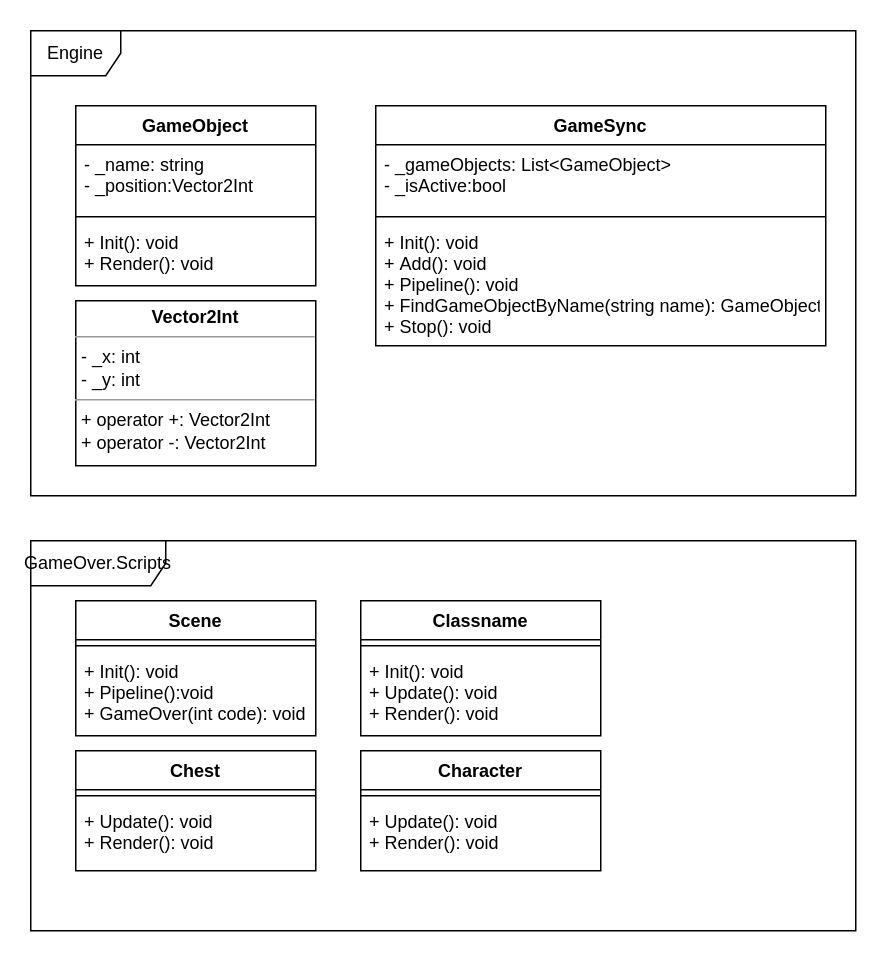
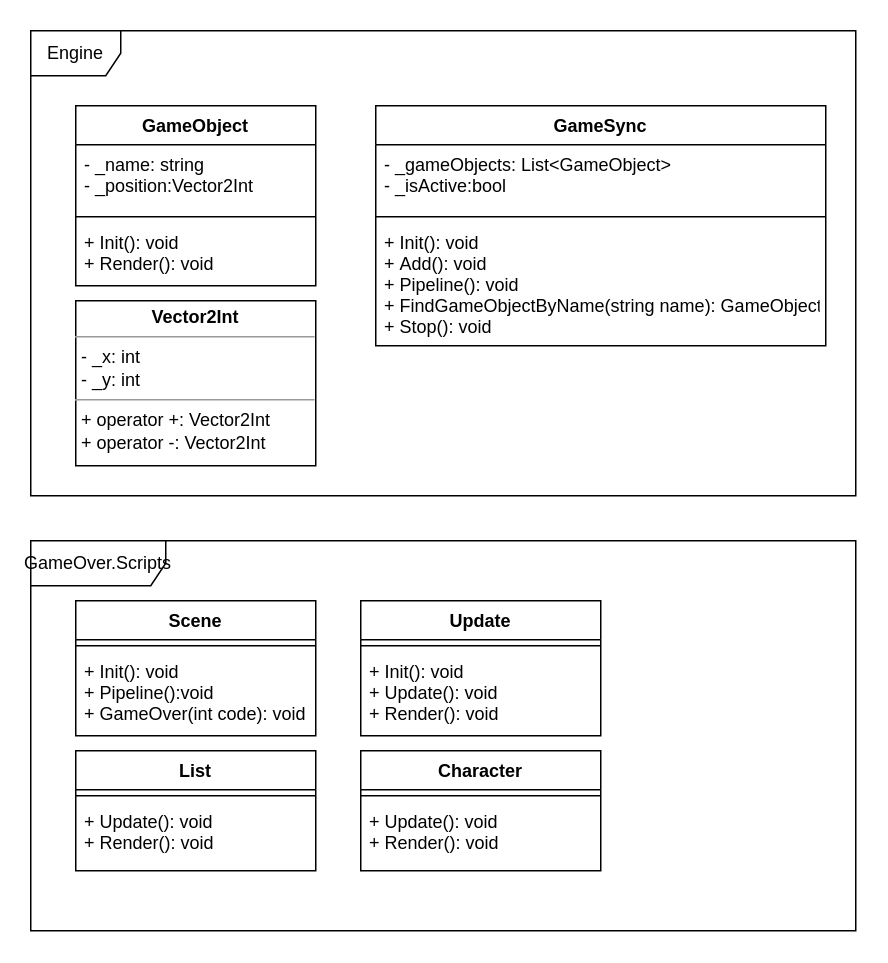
node "Classname": label "Classname" -> "Update"
node "Chest": label "Chest" -> "List"
